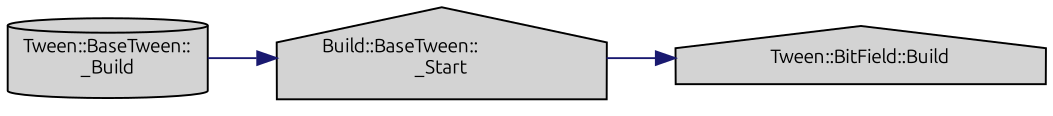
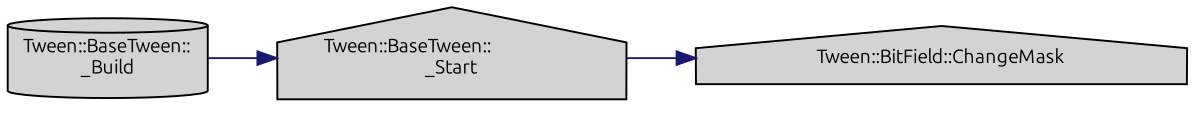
node "Build::BaseTween:: _Start": label "Build::BaseTween:: _Start" -> "Tween::BaseTween:: _Start"
node "Tween::BitField::Build": label "Tween::BitField::Build" -> "Tween::BitField::ChangeMask"
